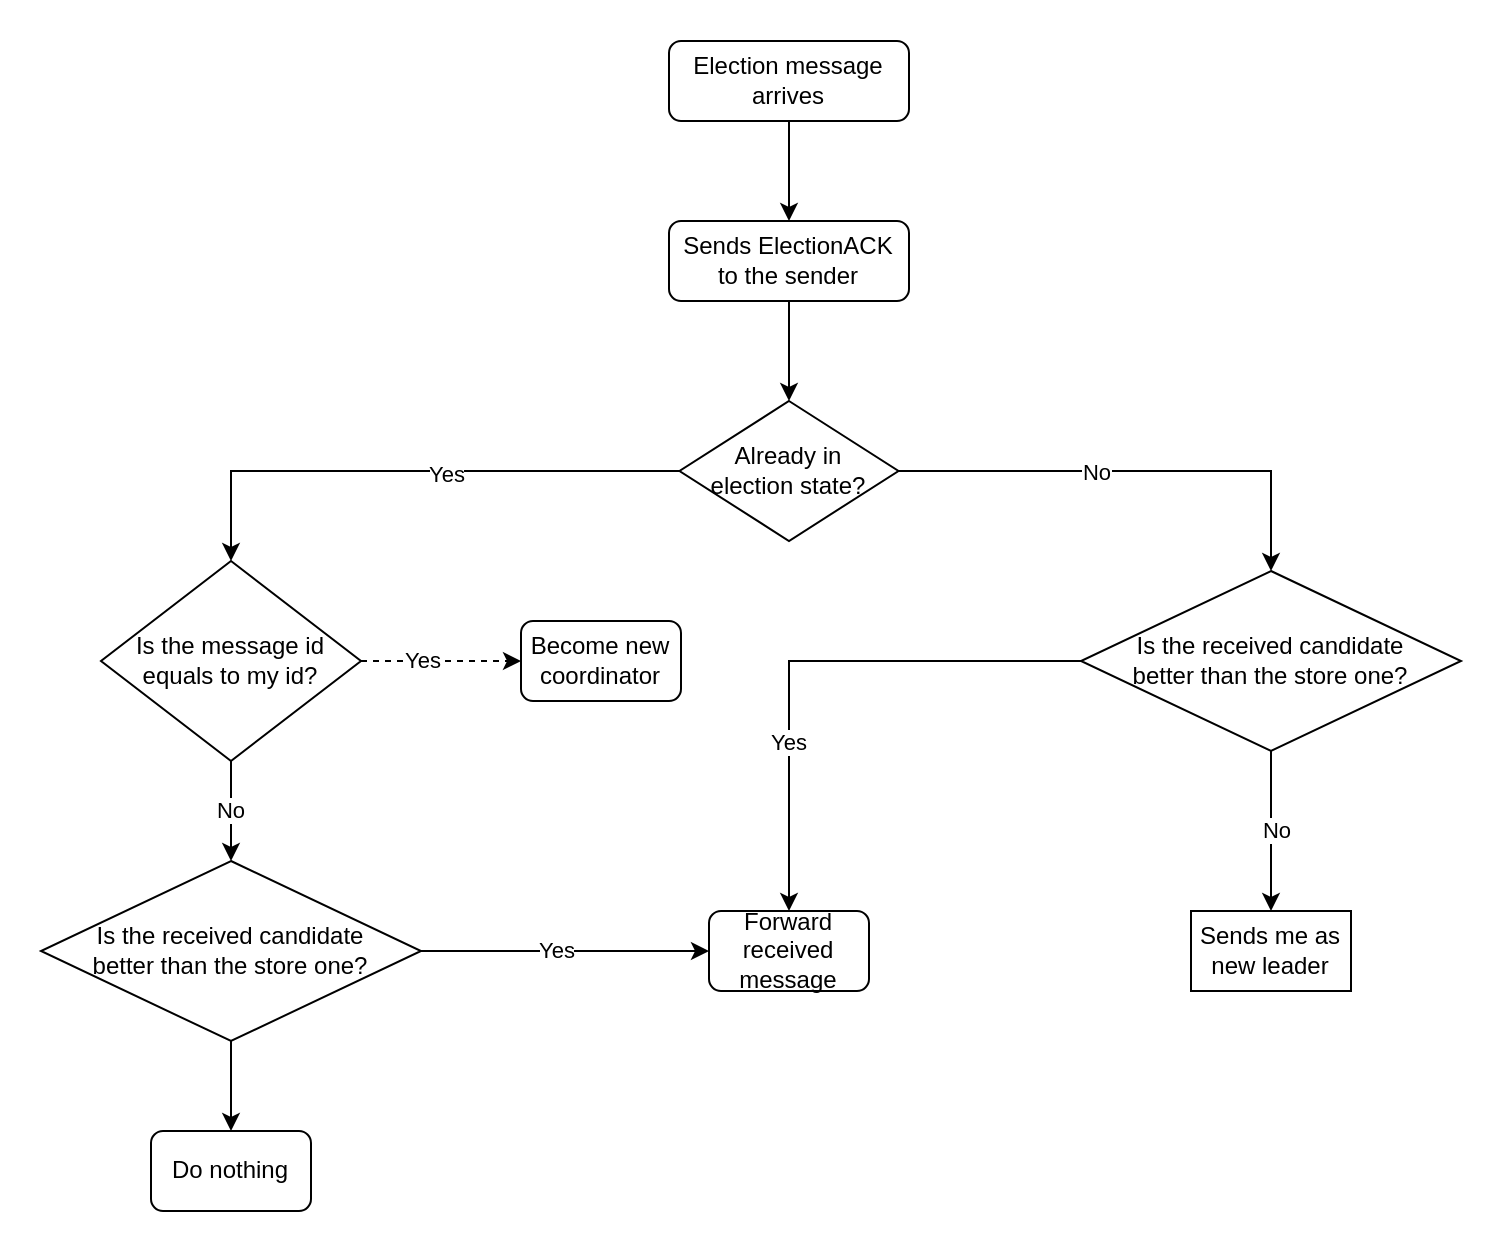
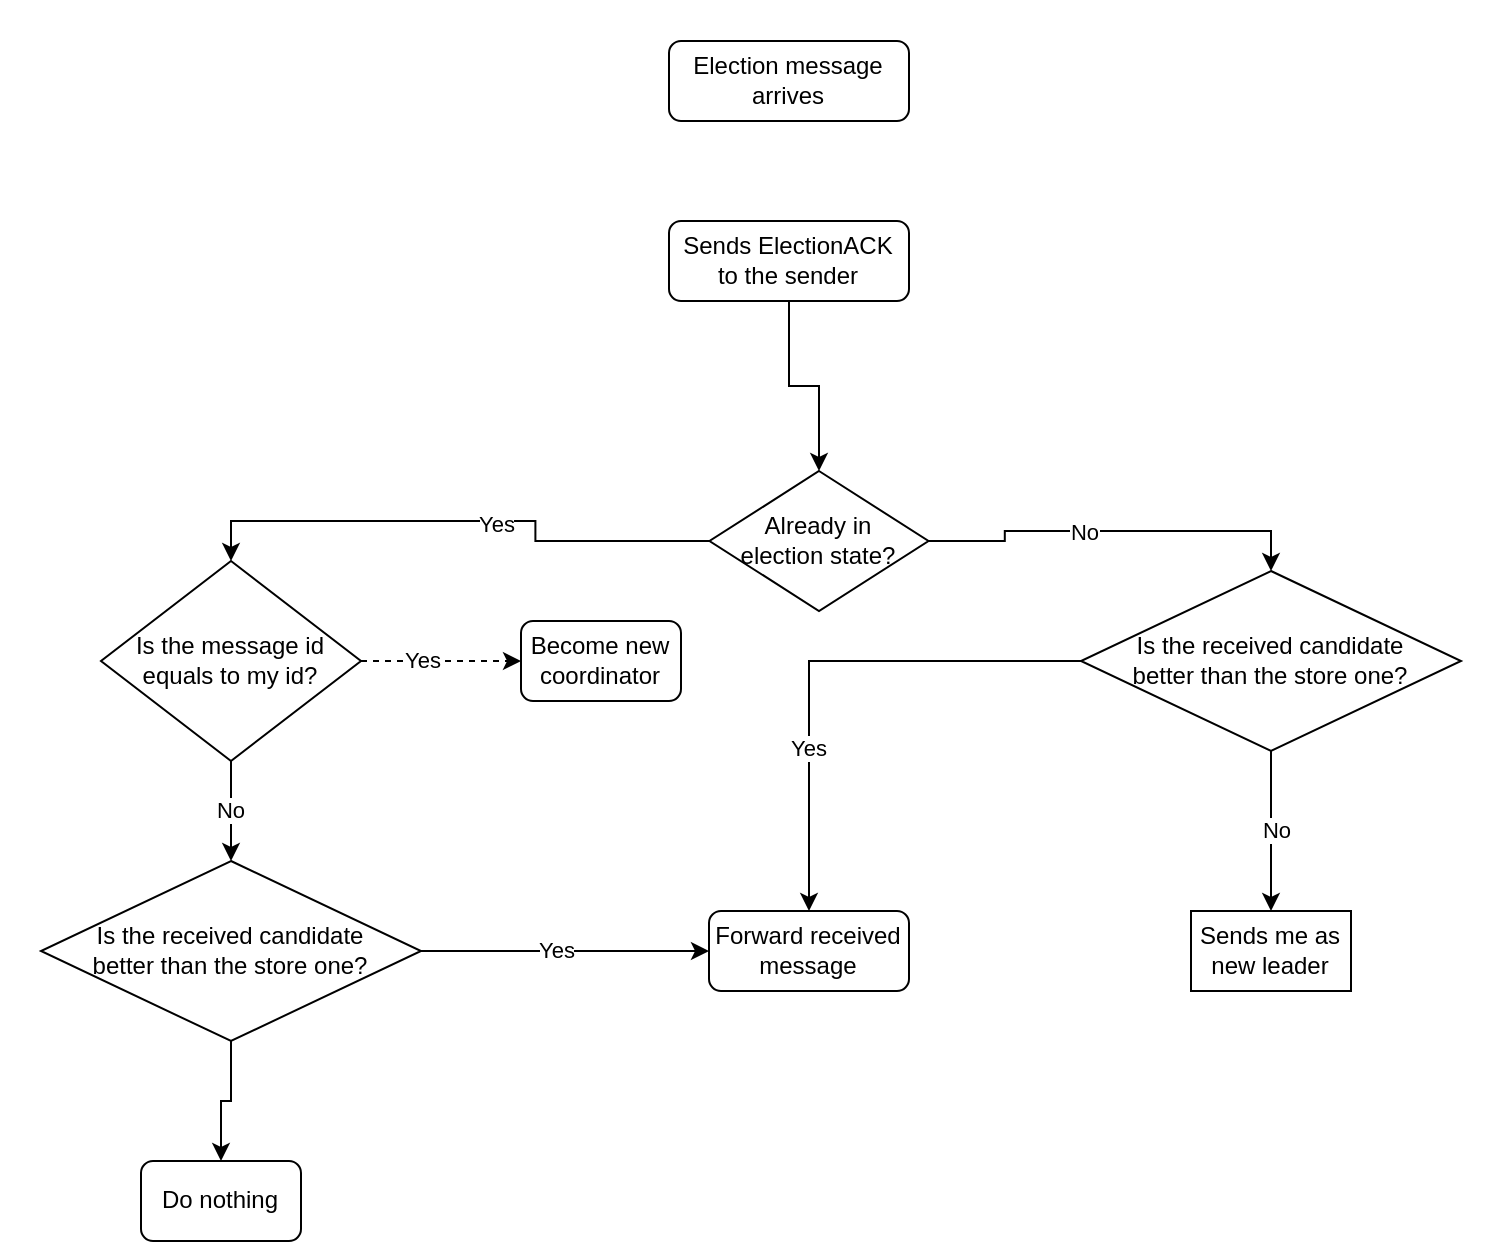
edge "Election message arrives" -> "Sends ElectionACK to the sender": removed
node "Already in election state?": moved (789, 471) -> (819, 541)
node "Forward received message": size 160x80 -> 200x80
node "Do nothing": moved (231, 1171) -> (221, 1201)
